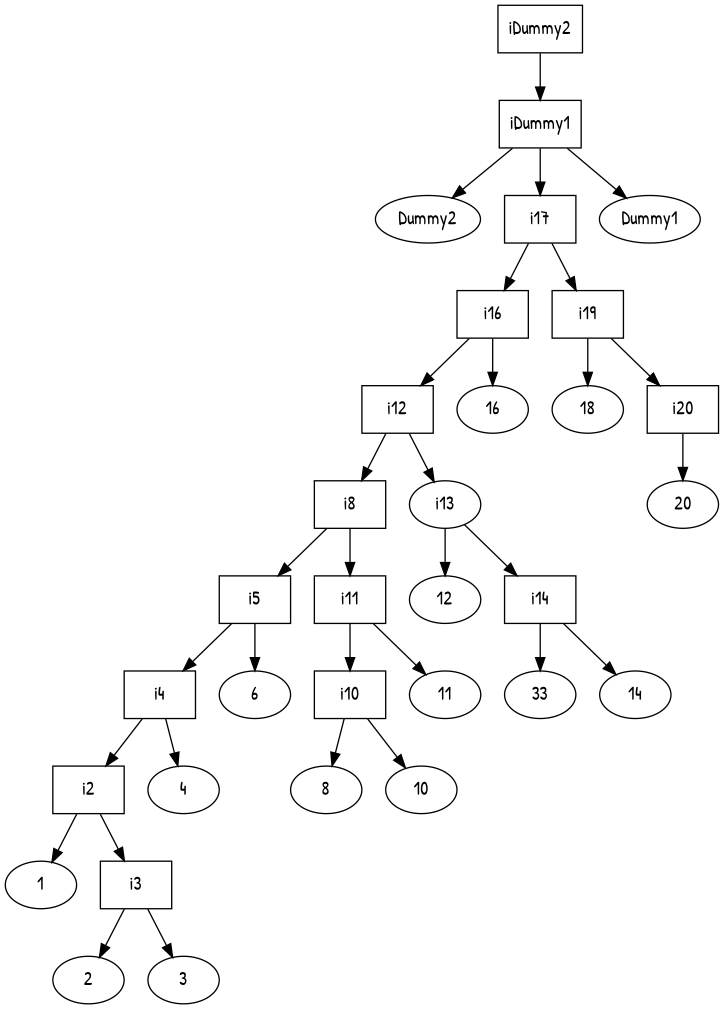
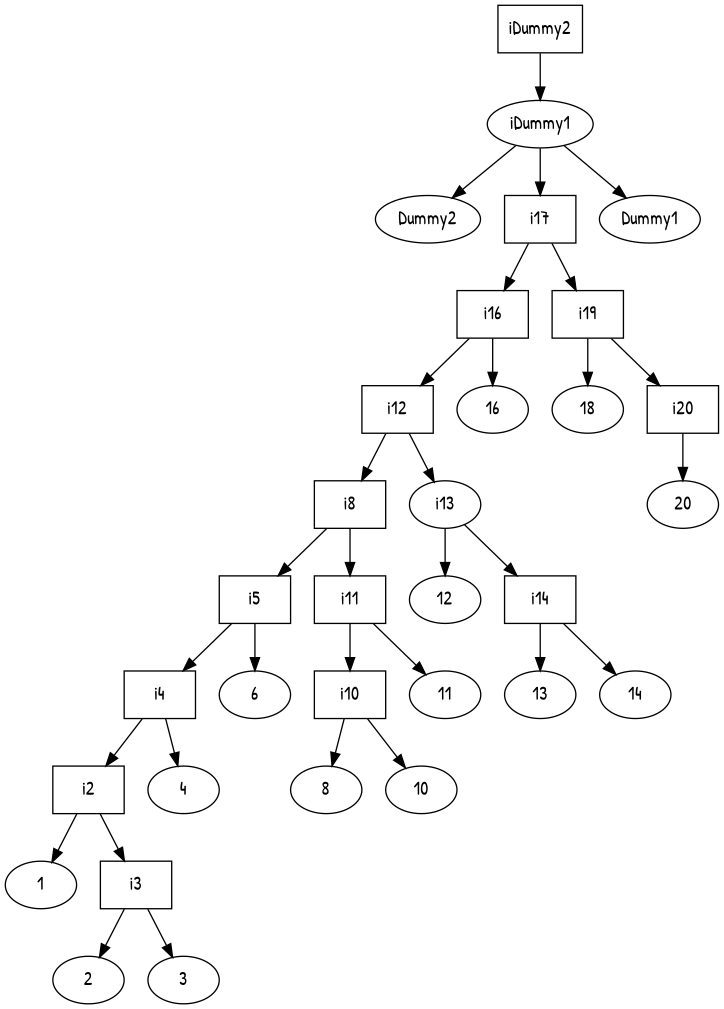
node "iDummy1": shape box -> ellipse
node "33": label "33" -> "13"
